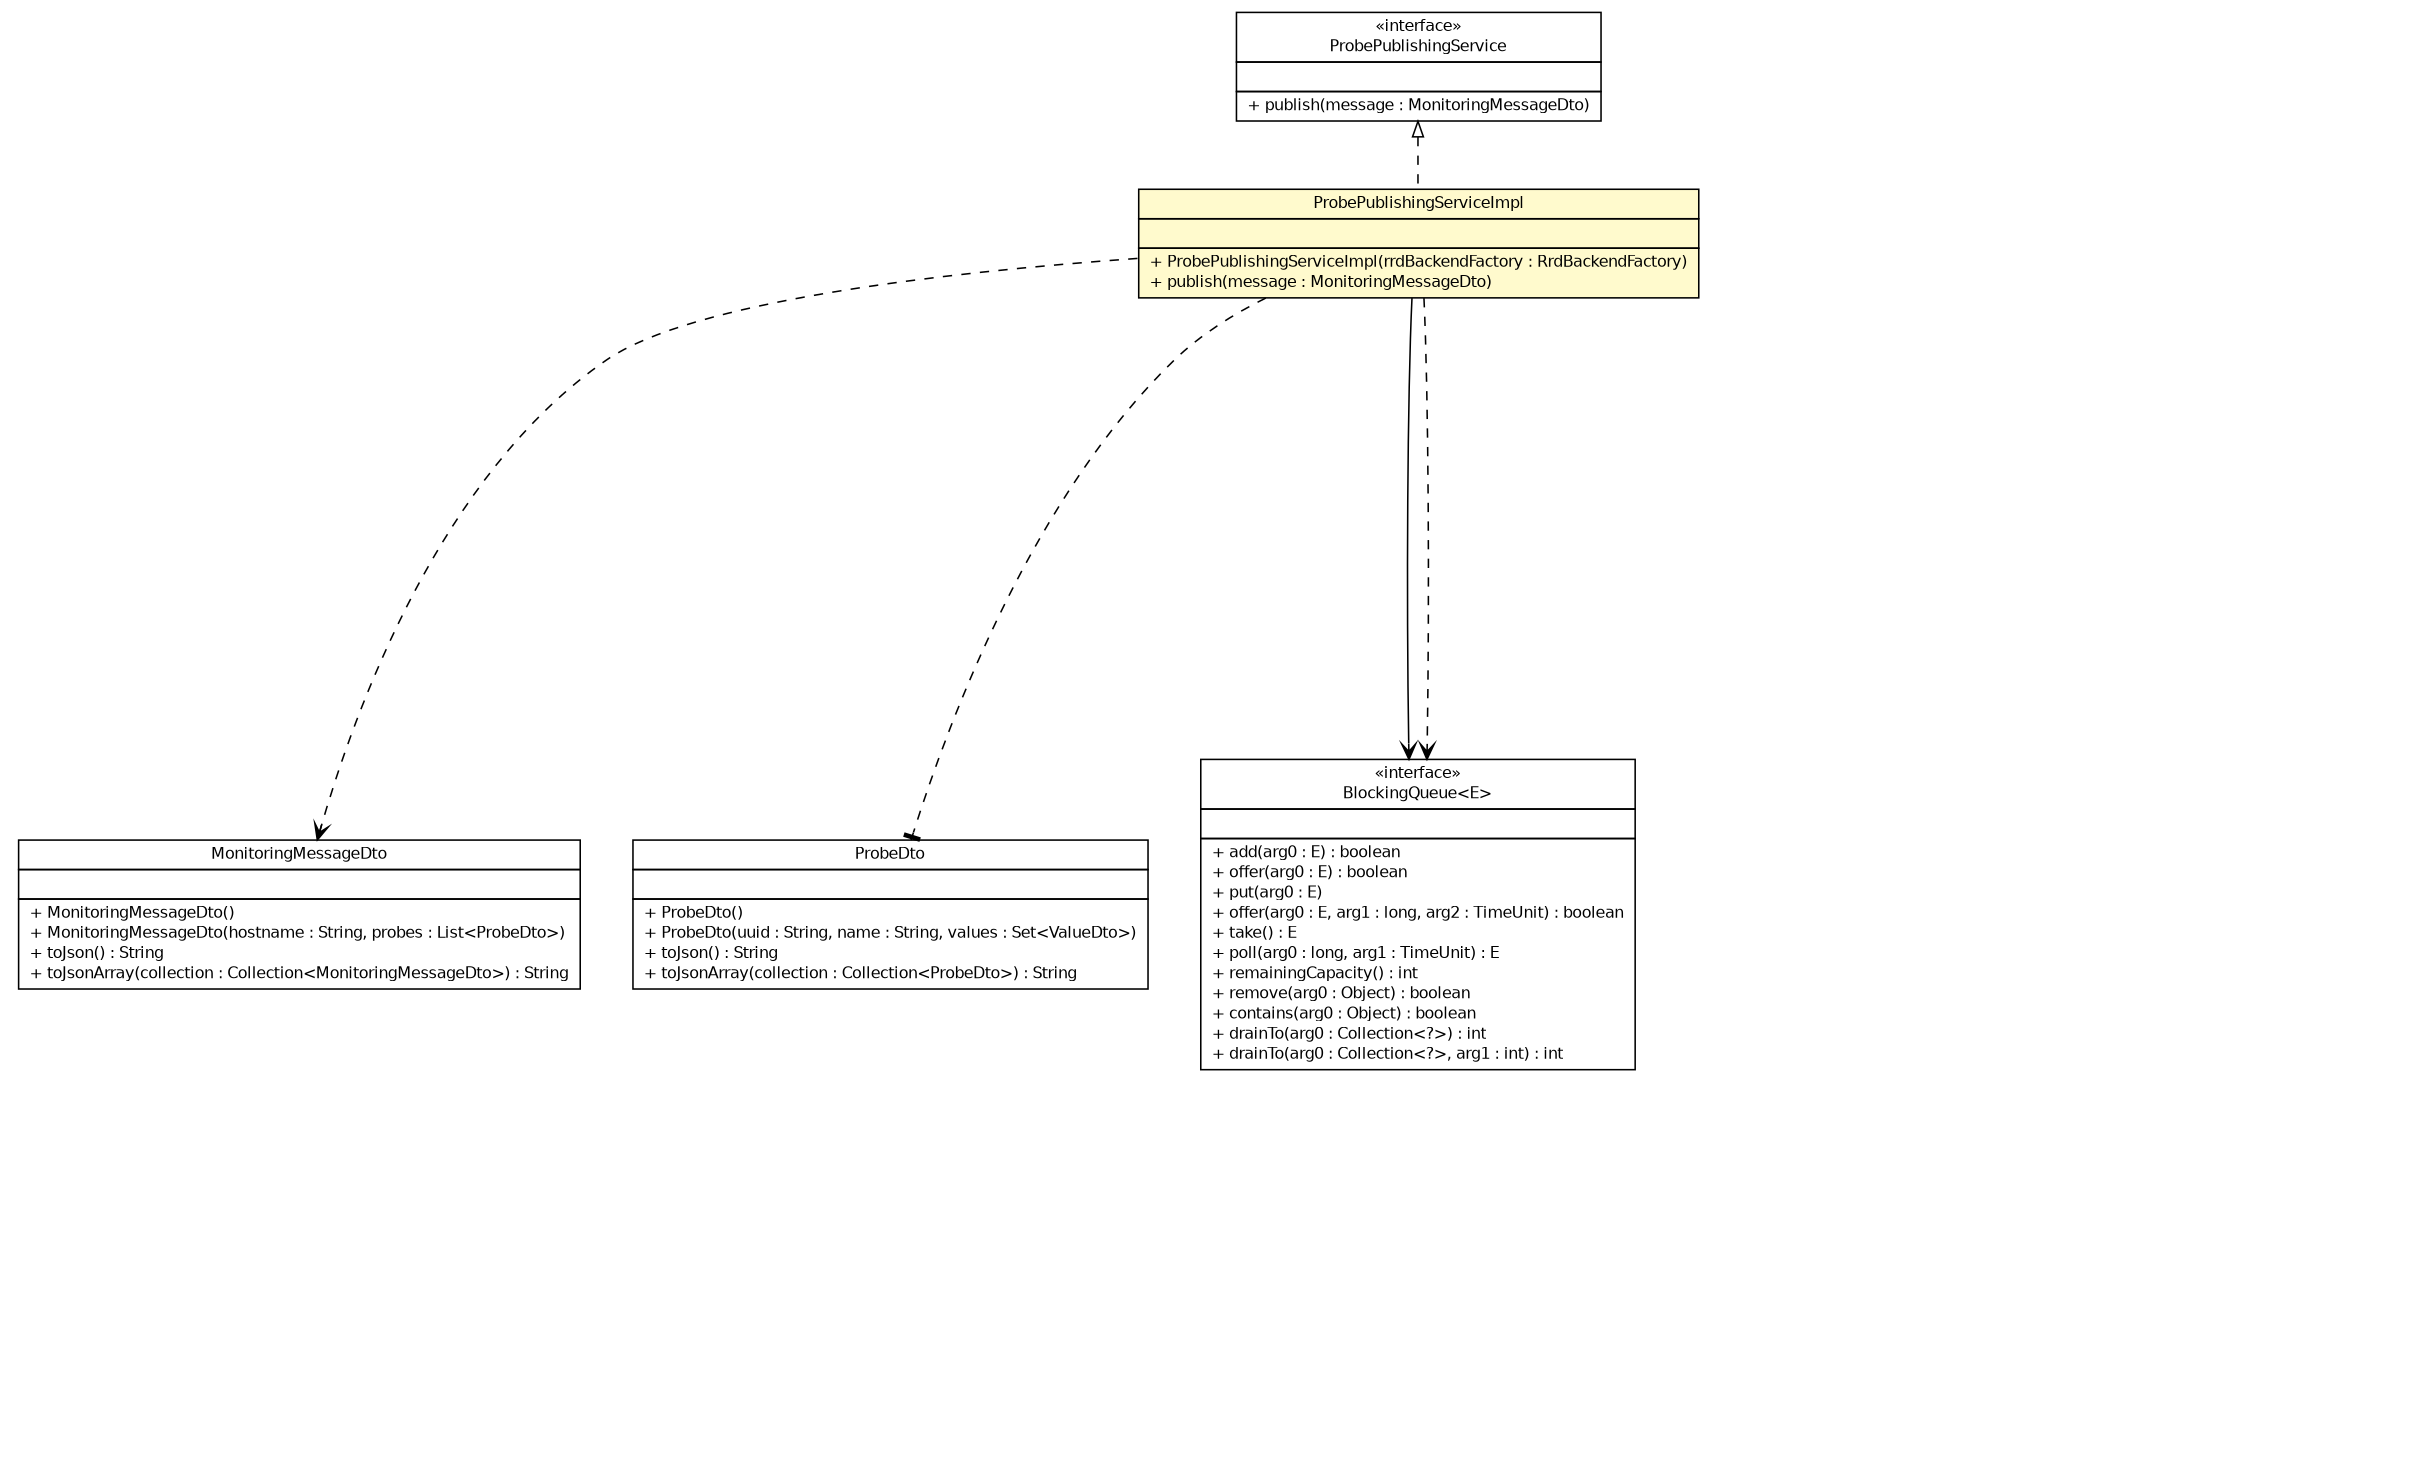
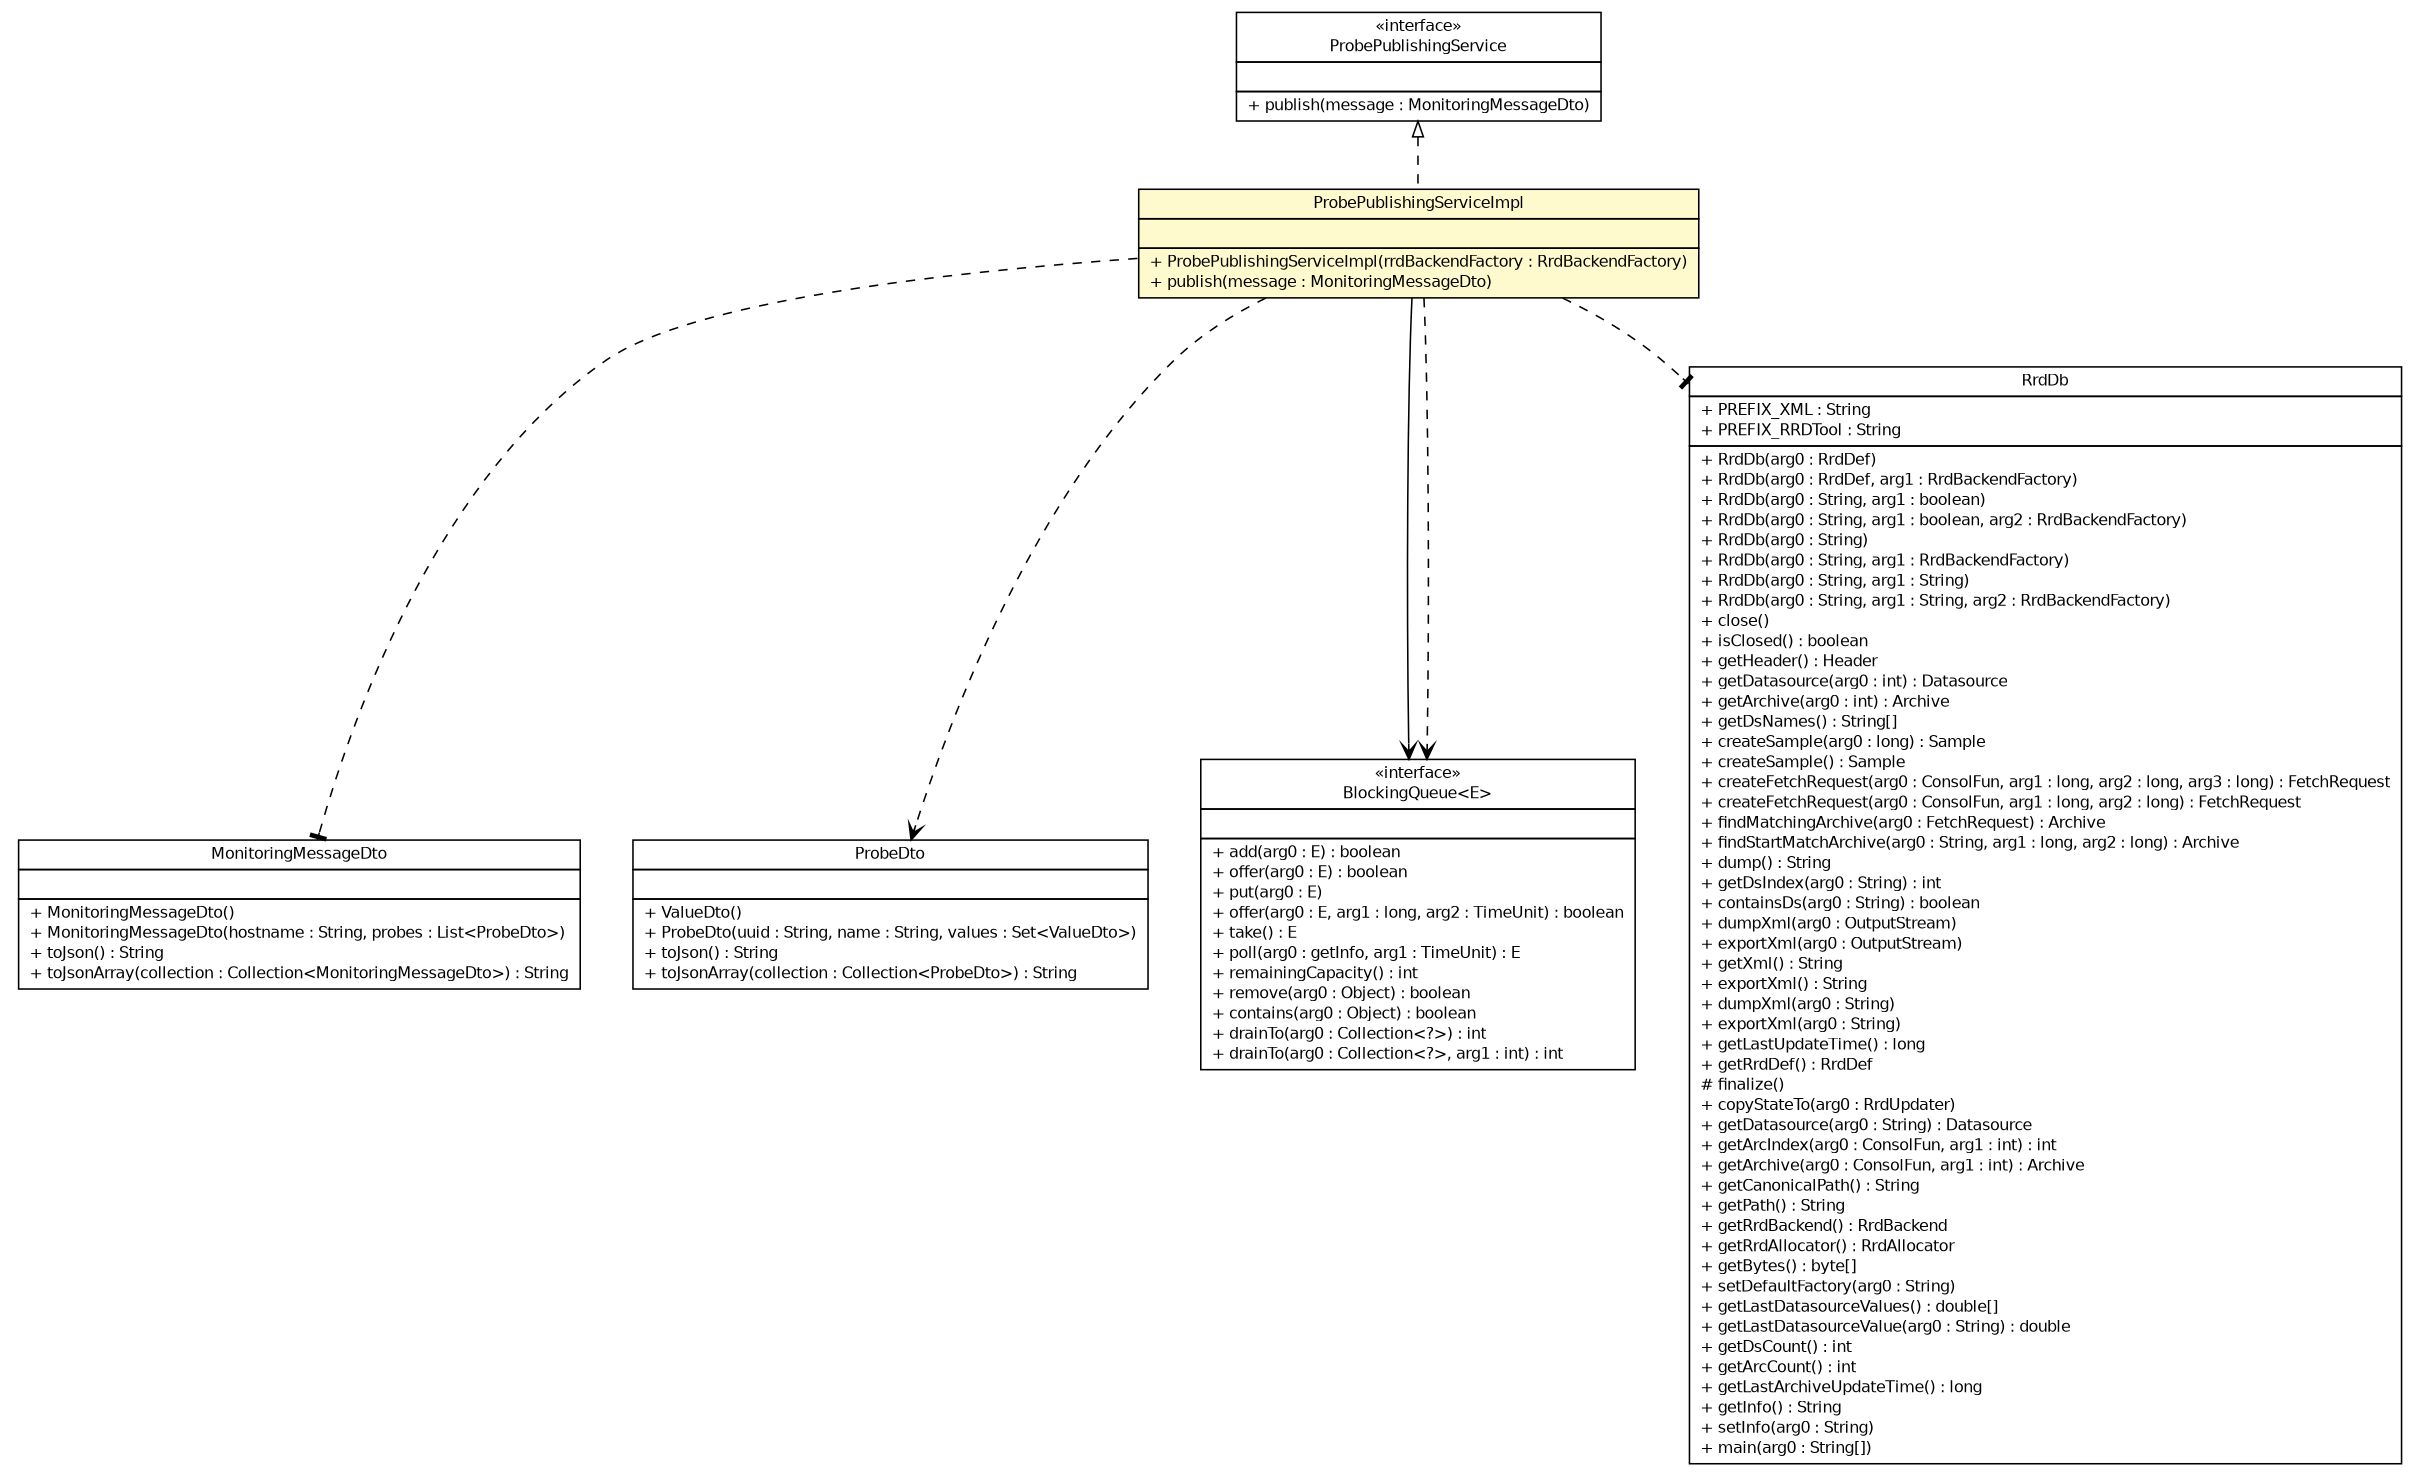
edge "ProbePublishingServiceImpl" -> "MonitoringMessageDto": arrowhead vee -> tee
edge "ProbePublishingServiceImpl" -> "ProbeDto": arrowhead tee -> vee
node "ProbeDto": text "+ ProbeDto()" -> "+ ValueDto()"
node "RrdDb": added
node "BlockingQueue<E>": text "+ poll(arg0 : long, arg1 : TimeUnit) : E" -> "+ poll(arg0 : getInfo, arg1 : TimeUnit) : E"
